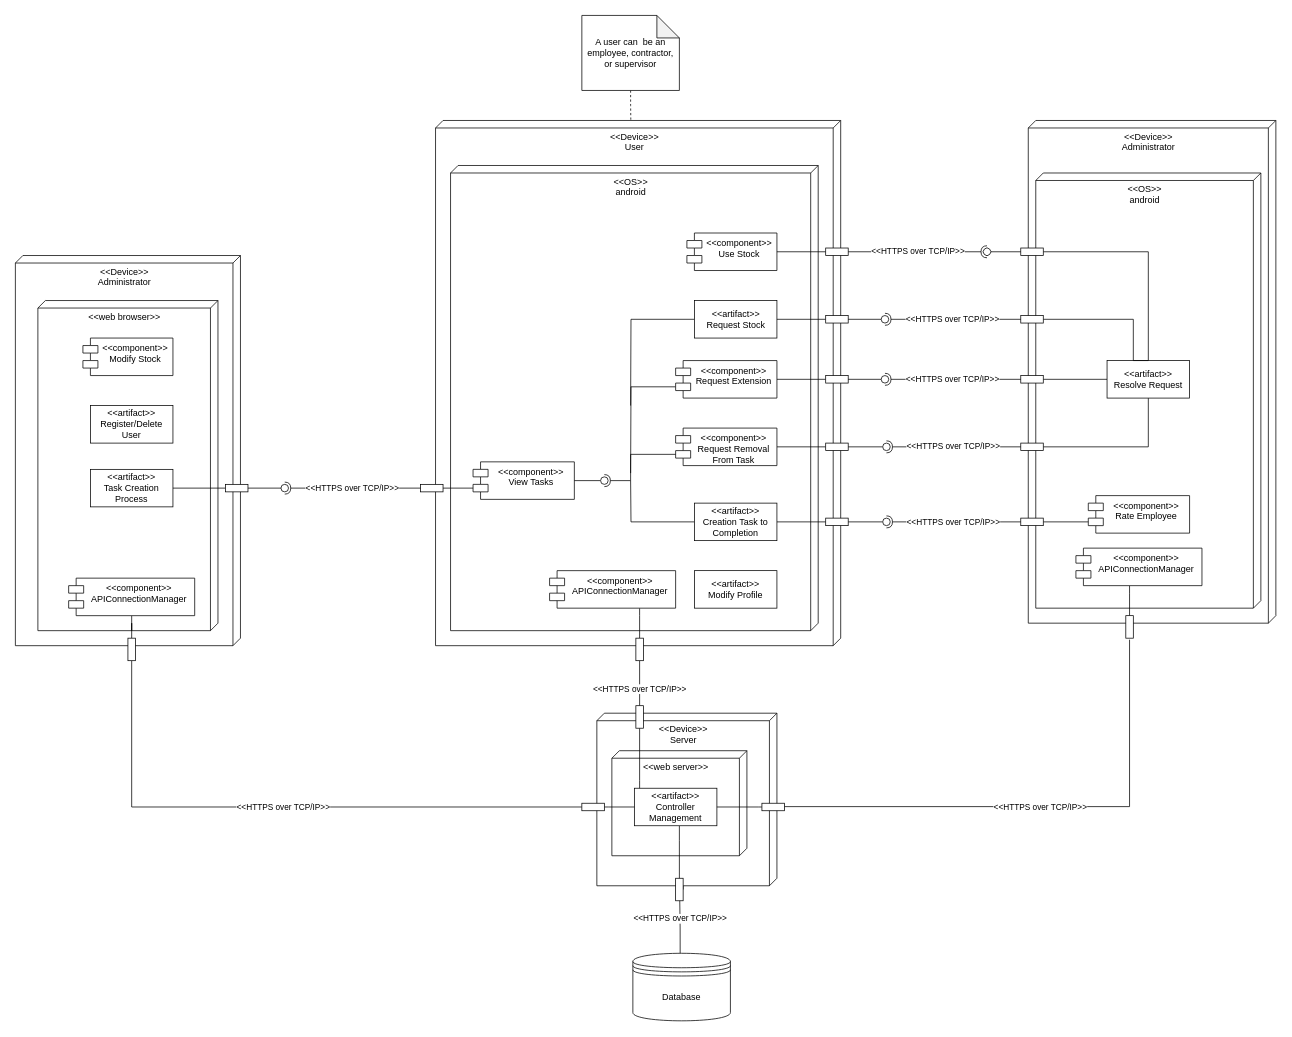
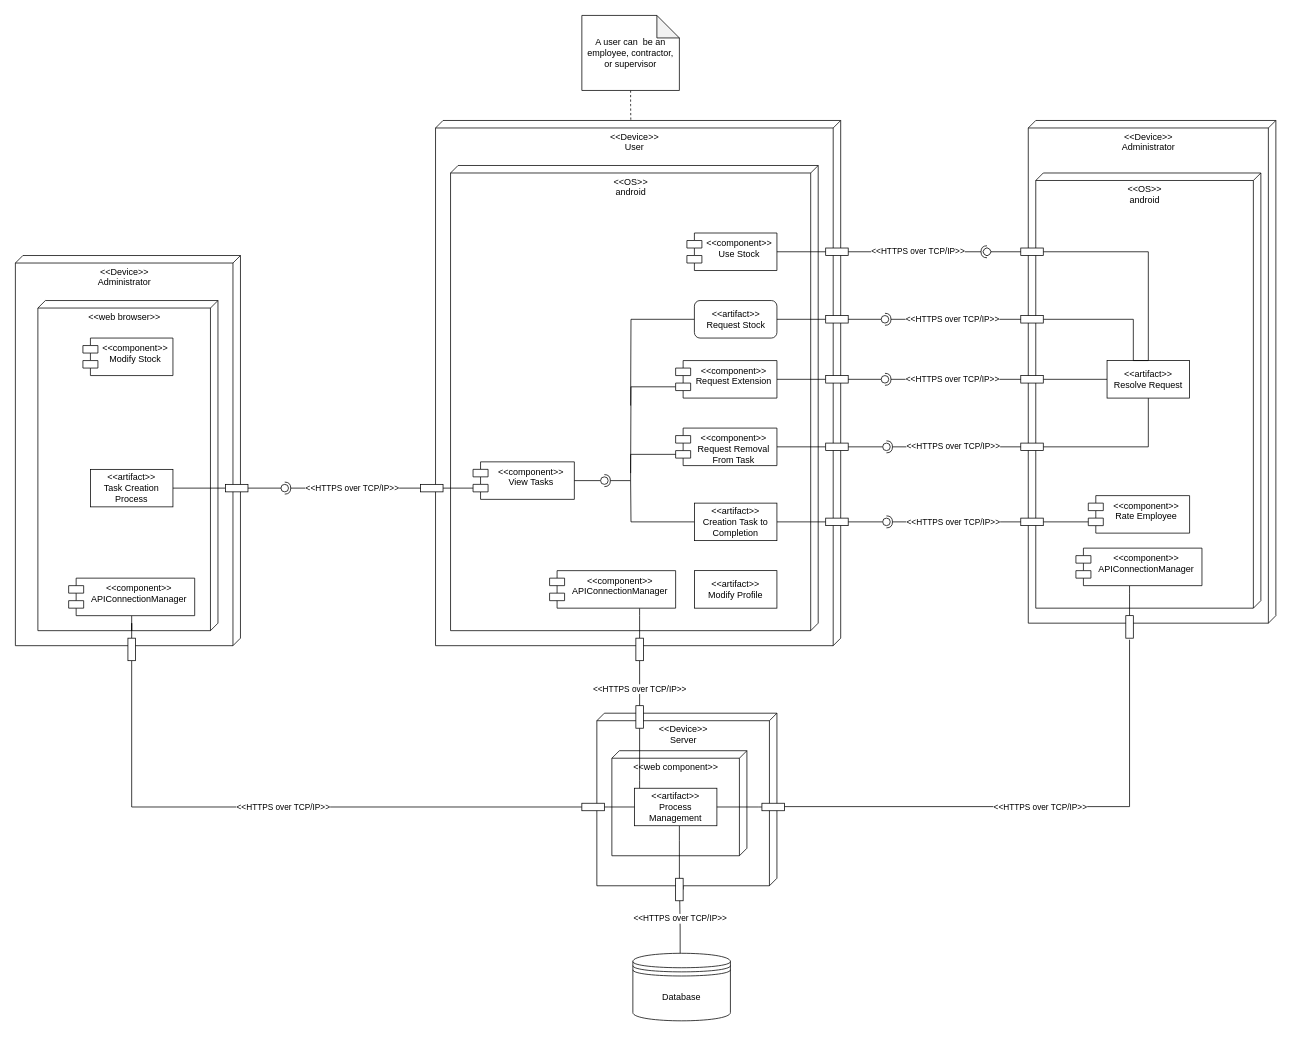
node "<<artifact>> Request Stock": shape rectangle -> rounded rectangle
node "<<artifact>> Register/Delete User": removed
node "<<web server>>": label "<<web server>>" -> "<<web component>>"
node "<<artifact>> Controller Management": label "<<artifact>> Controller Management" -> "<<artifact>> Process Management"
